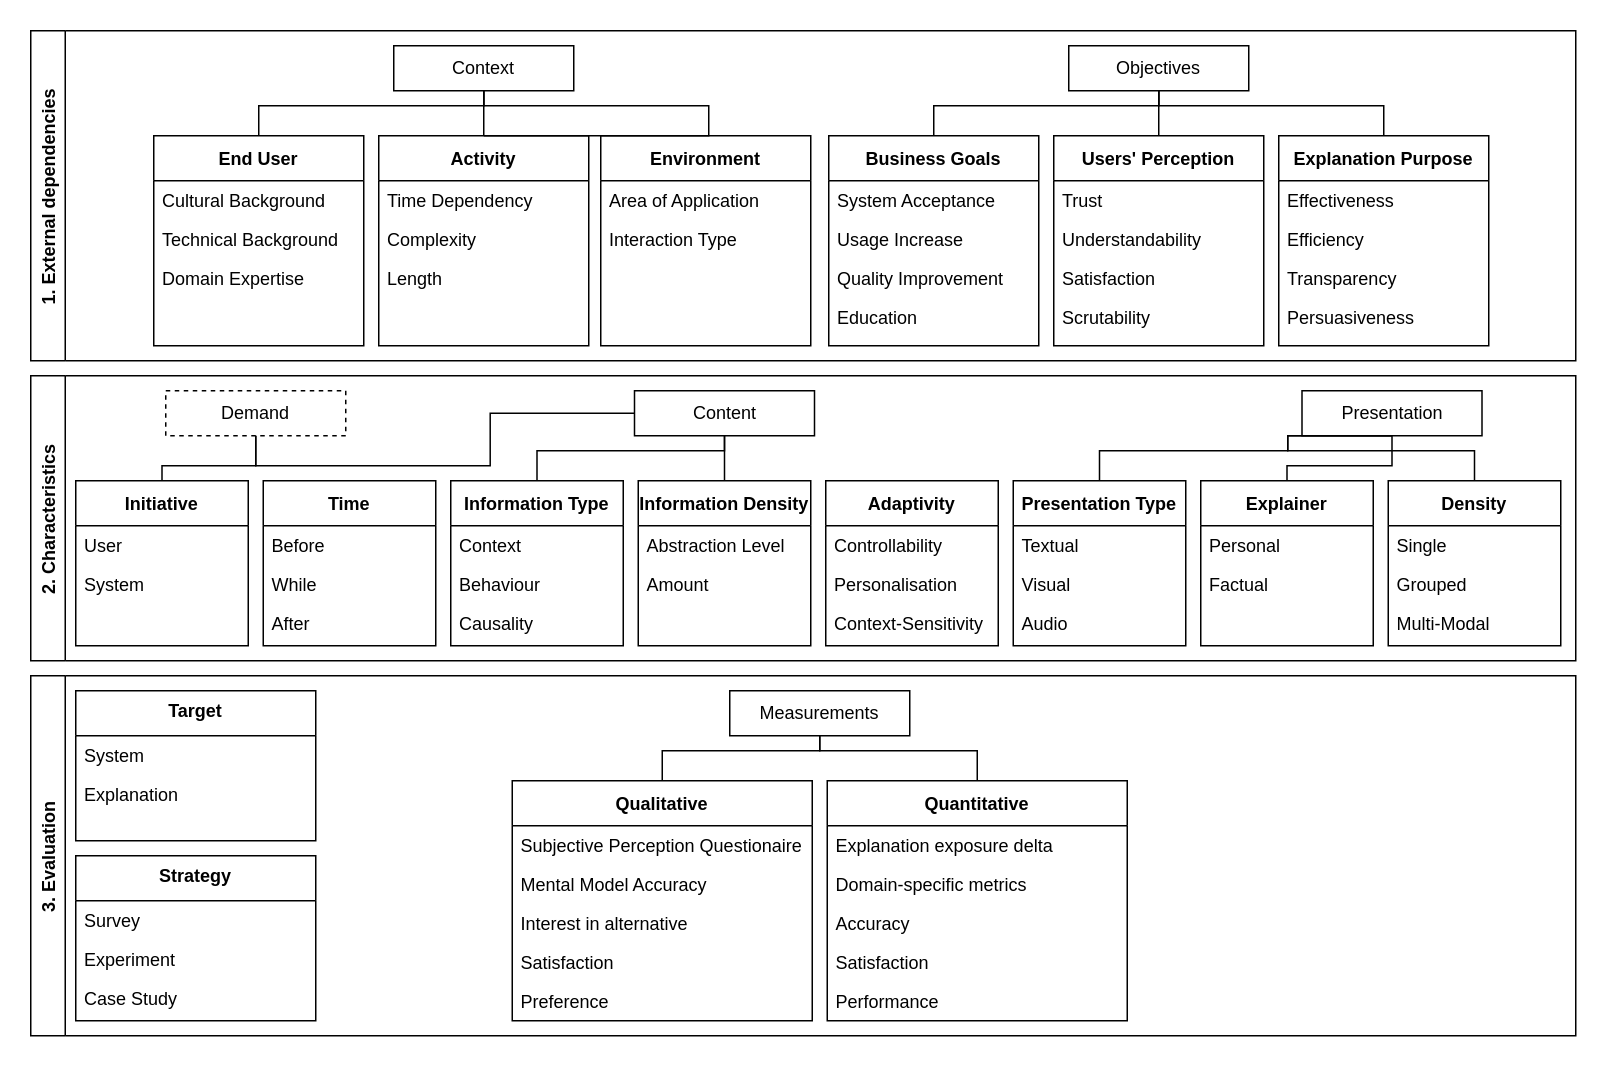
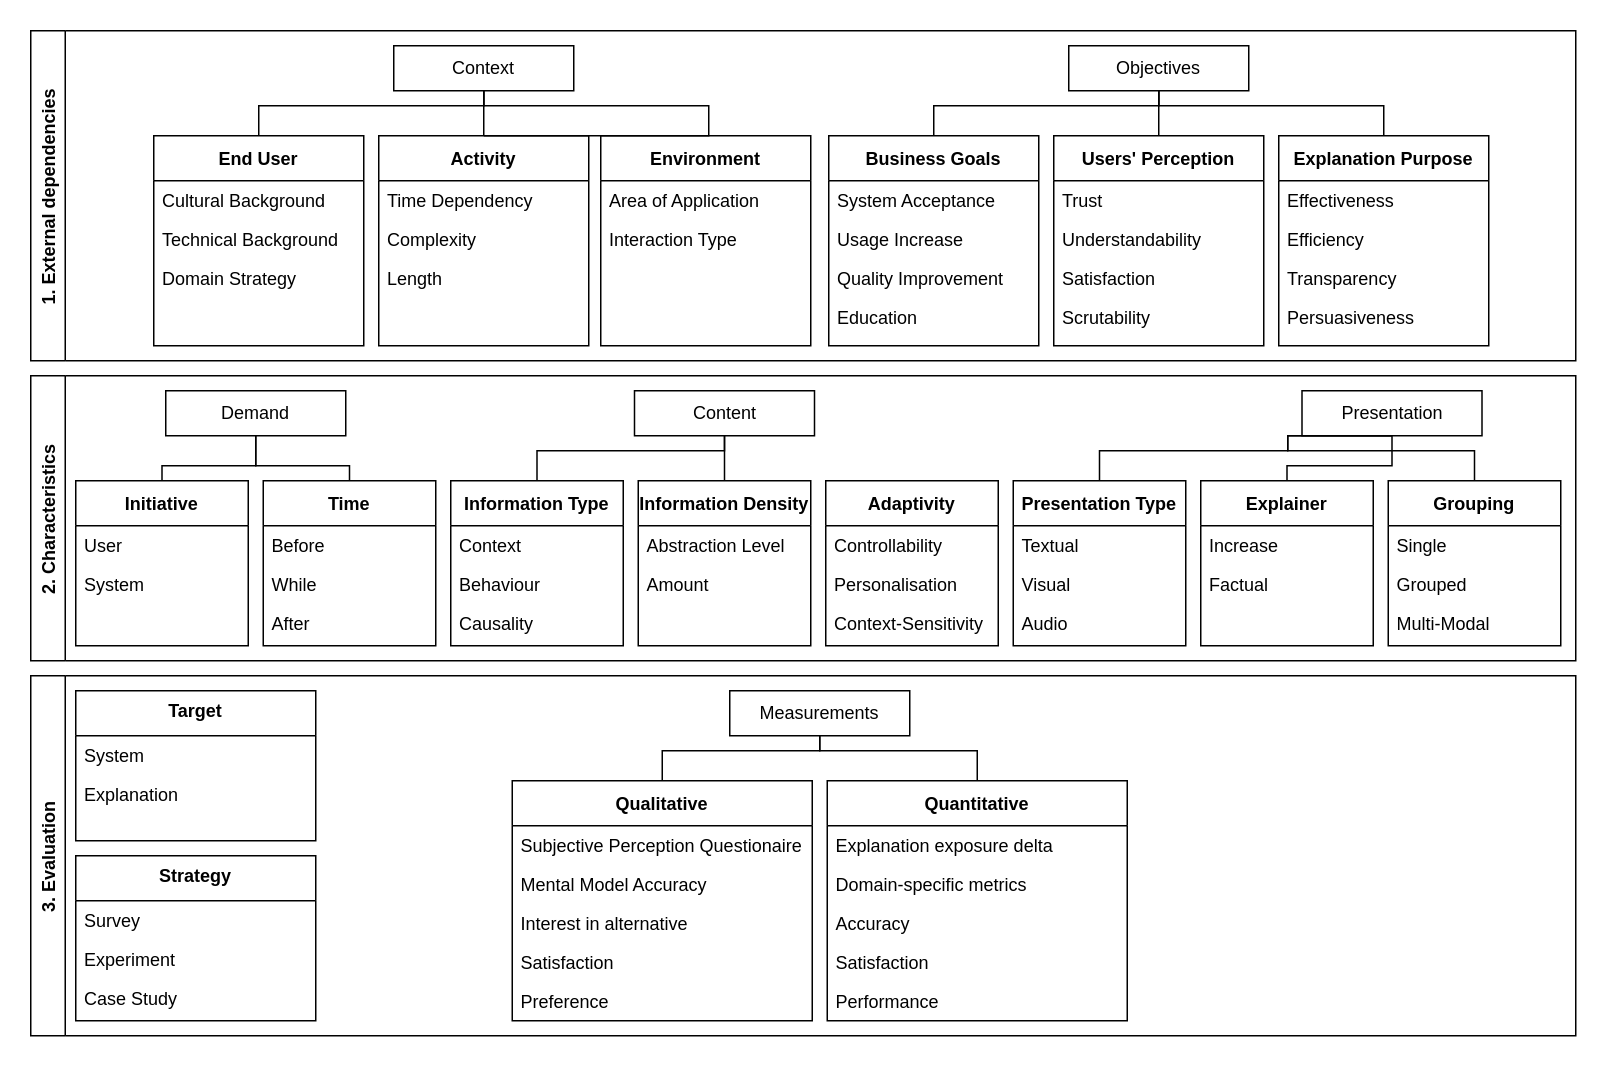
node "Domain Expertise": label "Domain Expertise" -> "Domain Strategy"
node "Demand": style dashed -> solid
edge "Demand" -- "Content": now "Demand" -- "Time"
node "Density": label "Density" -> "Grouping"
node "Personal": label "Personal" -> "Increase"
